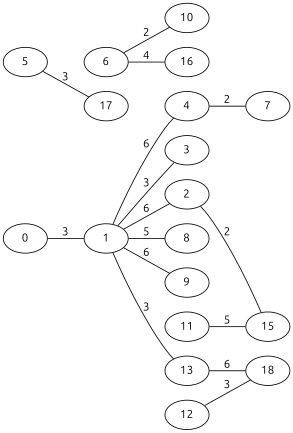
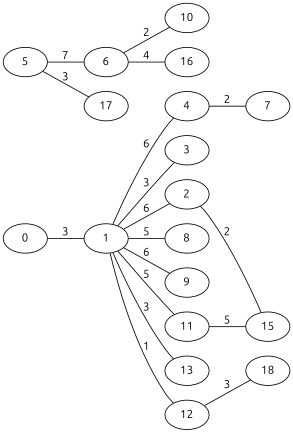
edge "5" -- "6": added, label "7"
edge "1" -- "11": added, label "5"
edge "1" -- "12": added, label "1"
edge "13" -- "18": removed, label "6"
